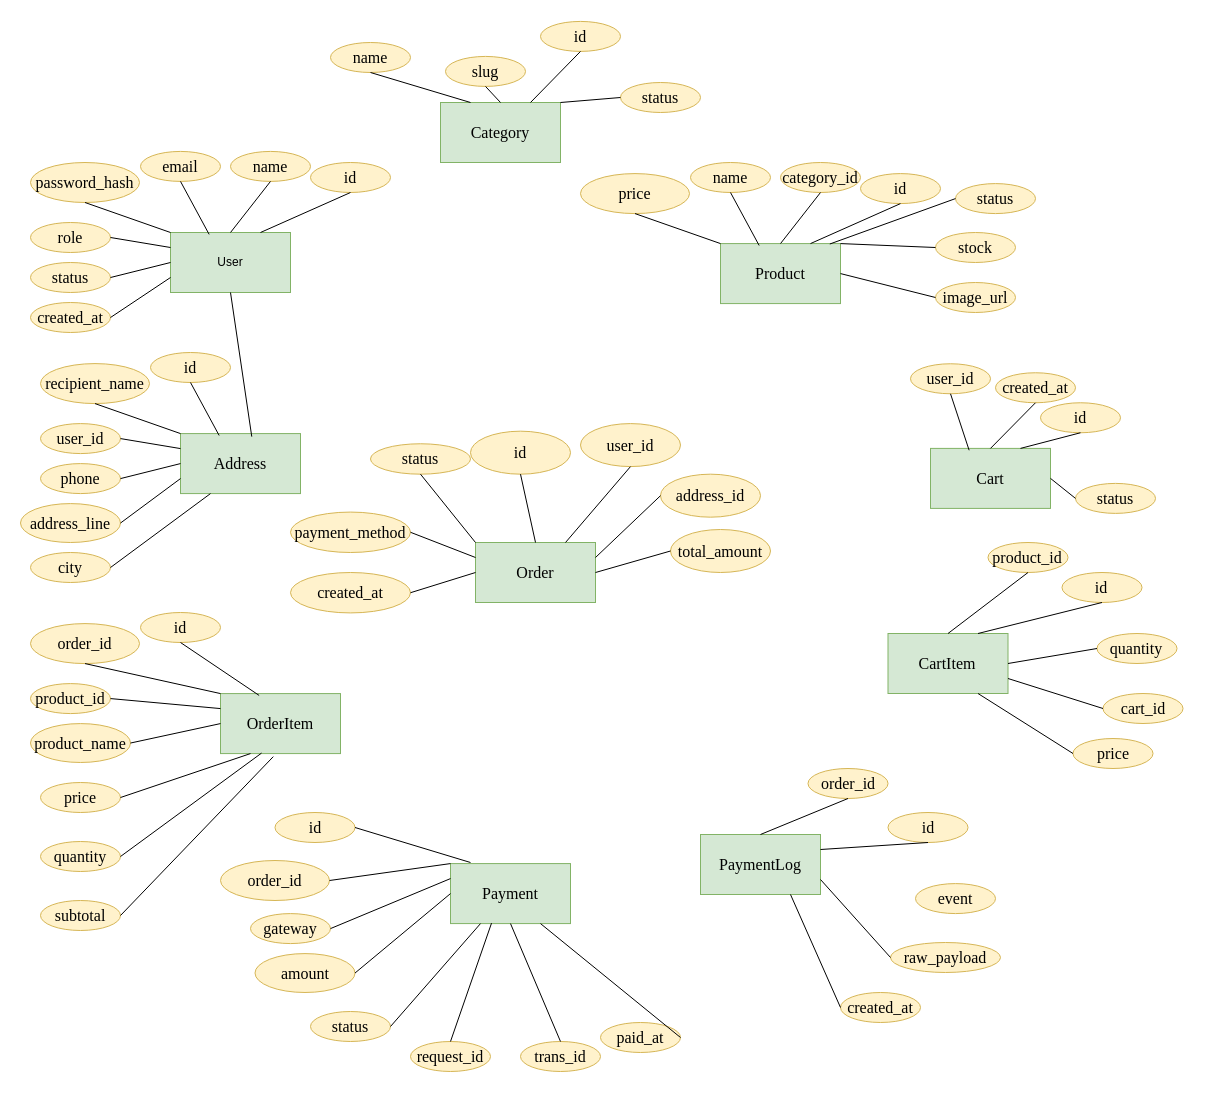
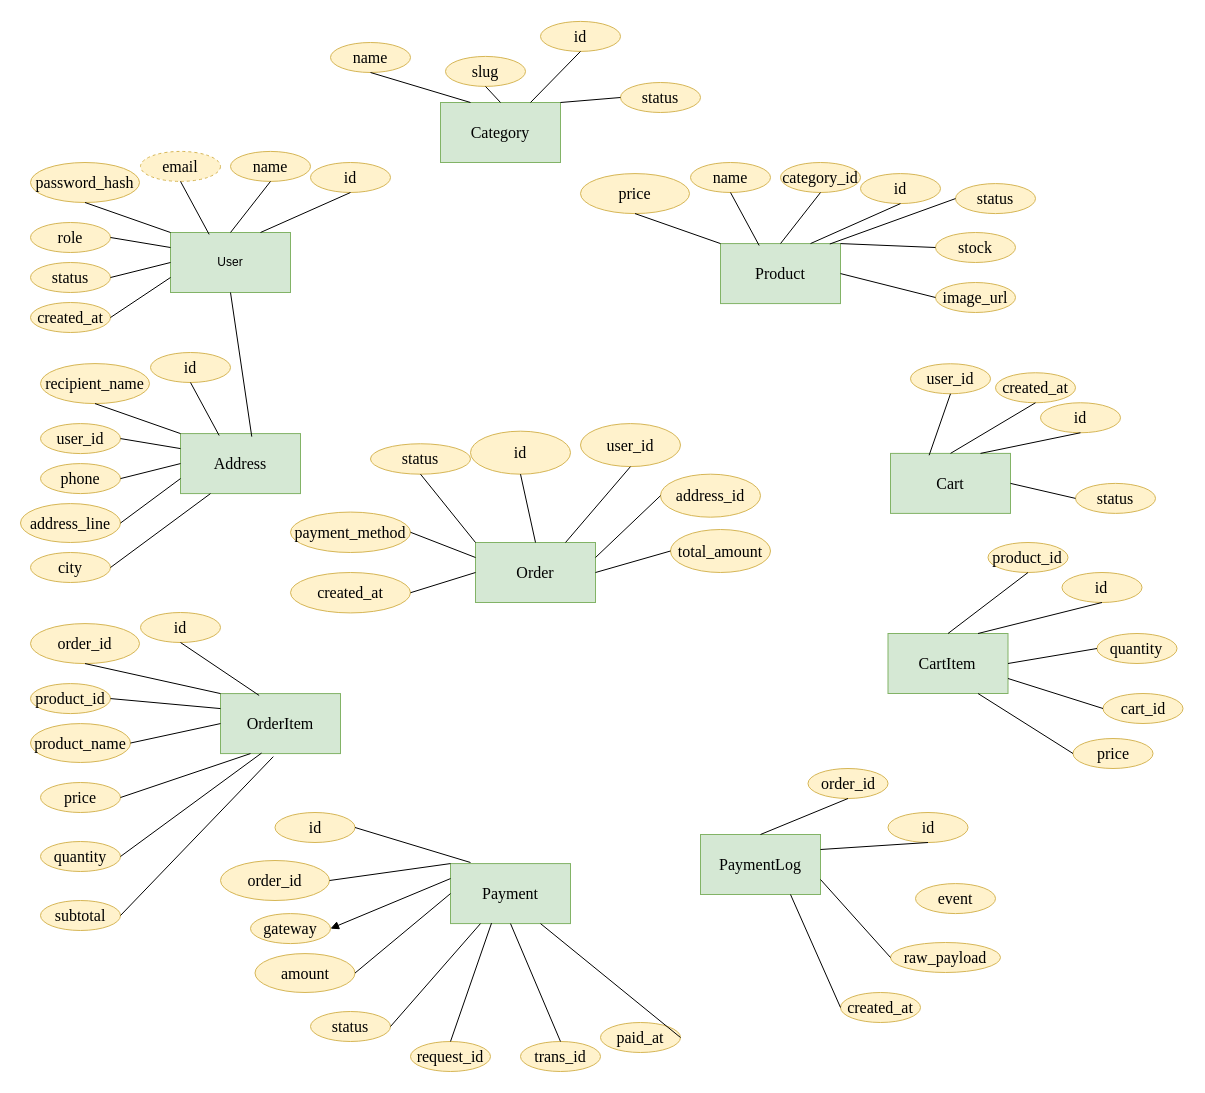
node "email": style solid -> dashed
node "Cart": moved (991, 478) -> (951, 483)
edge "Payment" -- "gateway": arrowhead none -> block
